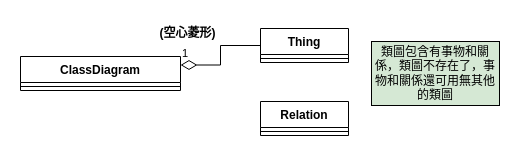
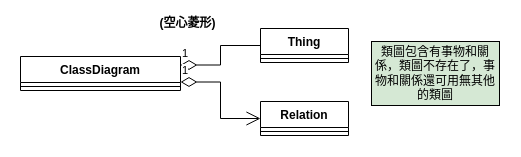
node "(空心菱形)": moved (188, 34) -> (188, 24)
edge "ClassDiagram" -- "Relation": added, label "1"
